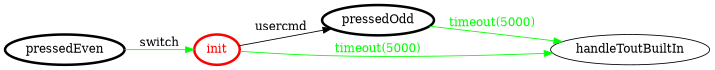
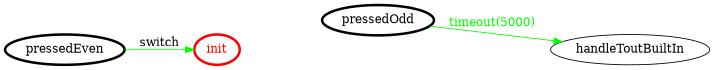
edge "init" -> "pressedOdd": removed, label "usercmd"
edge "init" -> "handleToutBuiltIn": removed, label "timeout(5000)"
